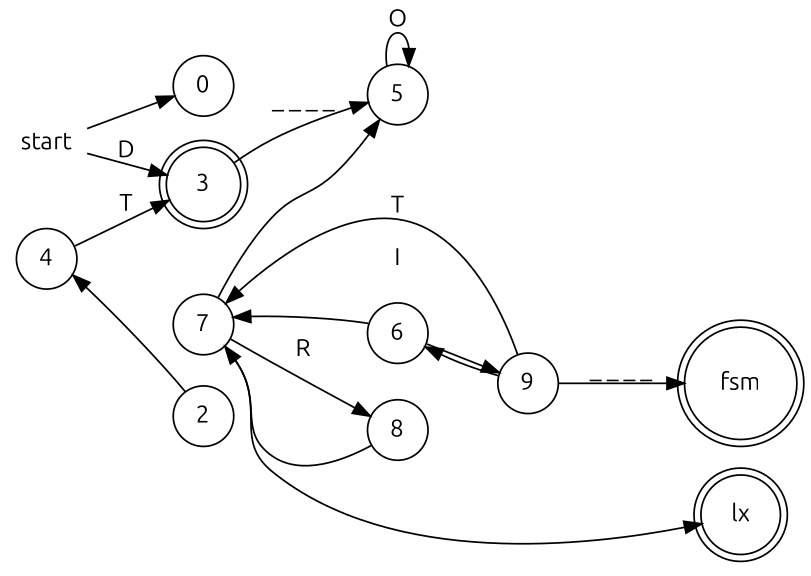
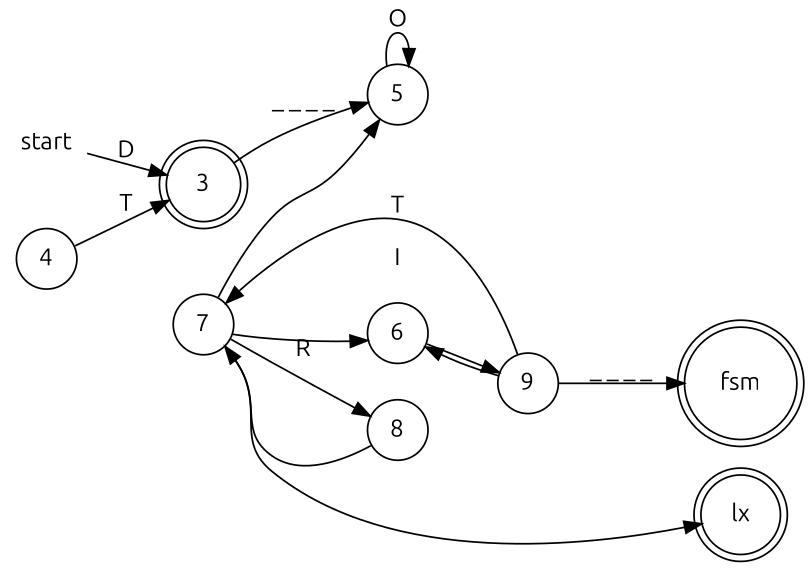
node "0": removed
edge "6" -> "7": reversed
node "2": removed
